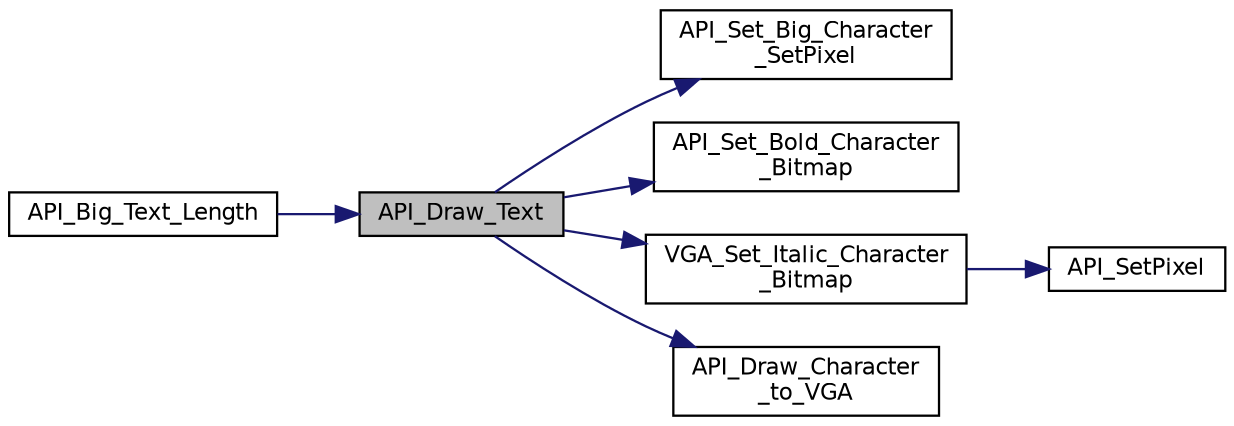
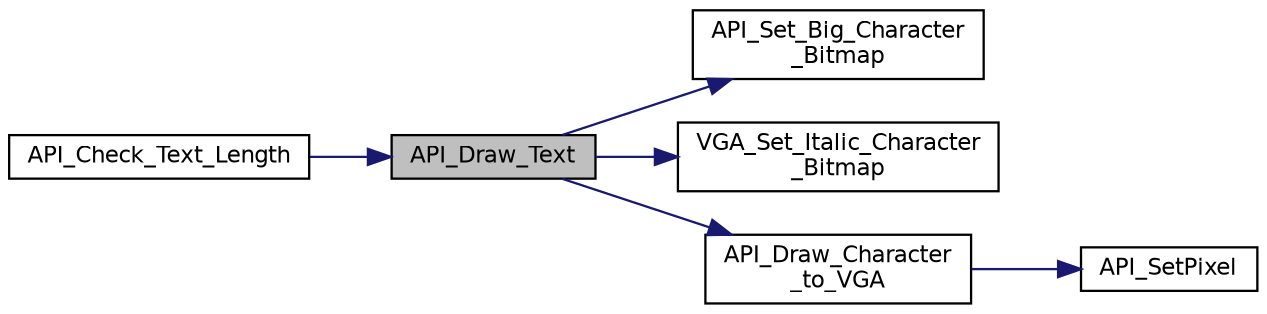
node "API_Set_Big_Character _SetPixel": label "API_Set_Big_Character _SetPixel" -> "API_Set_Big_Character _Bitmap"
node "API_Set_Bold_Character _Bitmap": removed
node "API_Big_Text_Length": label "API_Big_Text_Length" -> "API_Check_Text_Length"
edge "VGA_Set_Italic_Character _Bitmap" -> "API_SetPixel": now "API_Draw_Character _to_VGA" -> "API_SetPixel"
